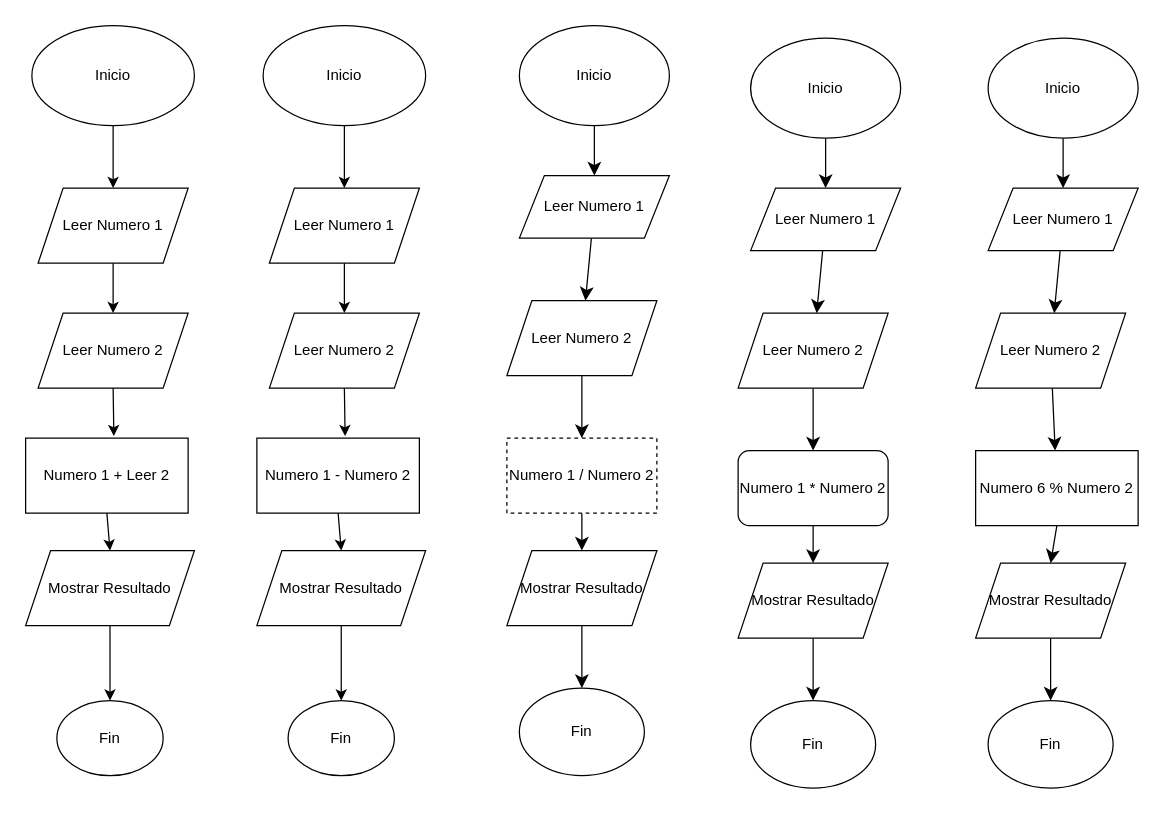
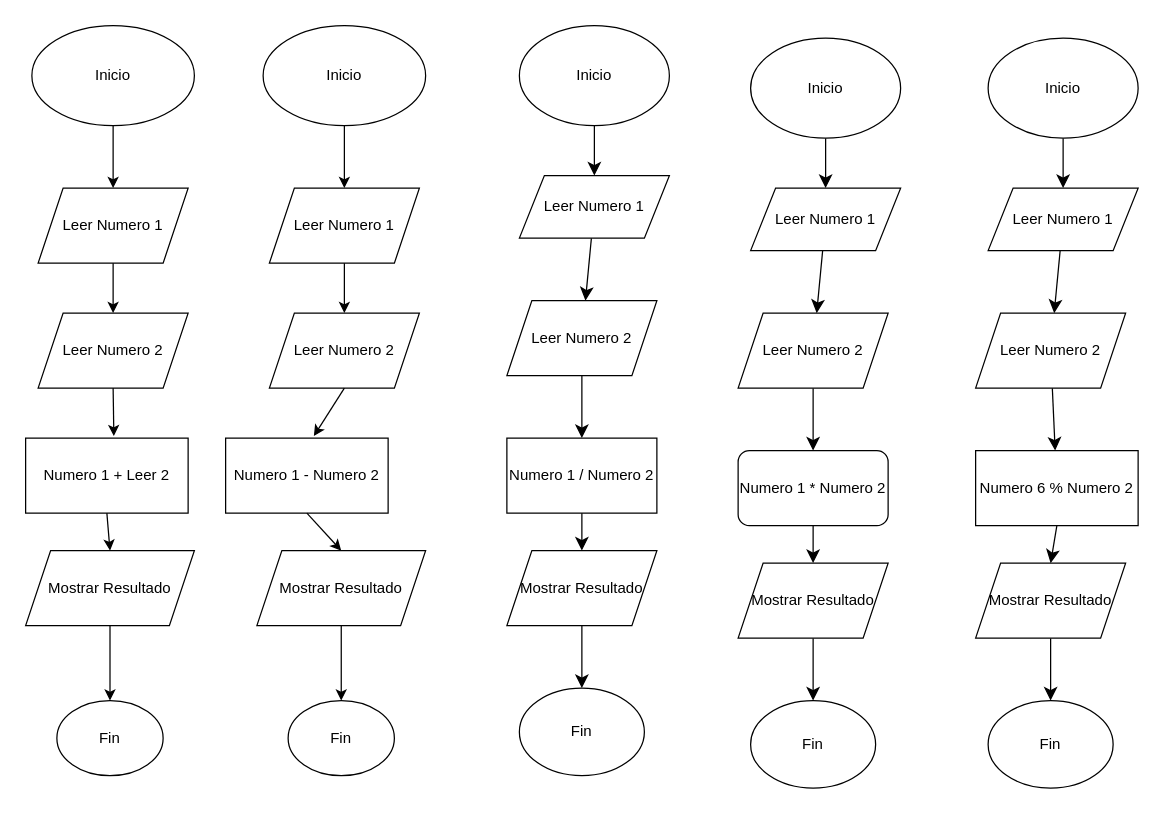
node "Numero 1 - Numero 2": moved (338, 476) -> (307, 476)
node "Numero 1 / Numero 2": style dashed -> solid
